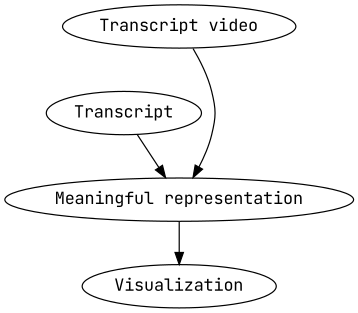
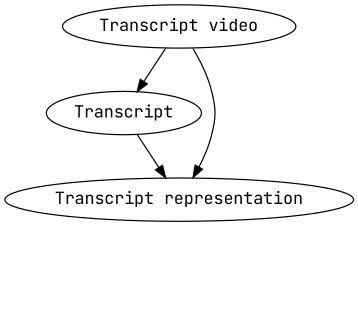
edge "Transcript video" -> "Transcript": added
node "Meaningful representation": label "Meaningful representation" -> "Transcript representation"
node "Visualization": removed
